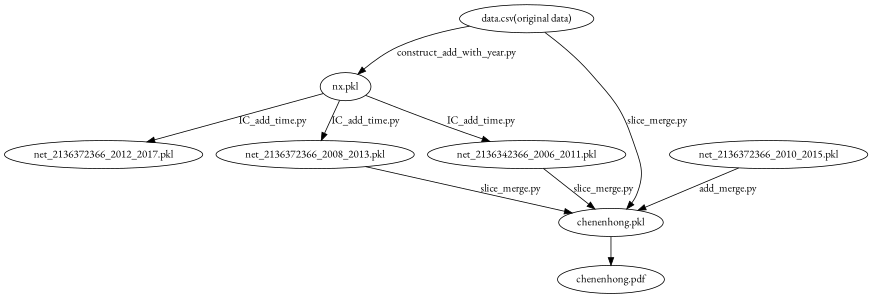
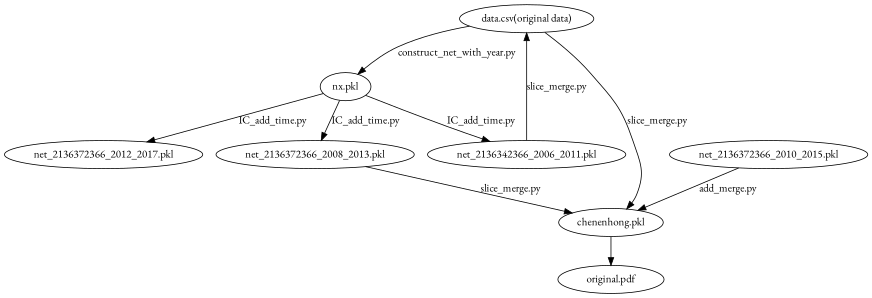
edge "data.csv(original data)" -> "nx.pkl": label "construct_add_with_year.py" -> "construct_net_with_year.py"
edge "net_2136342366_2006_2011.pkl" -> "chenenhong.pkl": now "net_2136342366_2006_2011.pkl" -> "data.csv(original data)"
node "chenenhong.pdf": label "chenenhong.pdf" -> "original.pdf"
